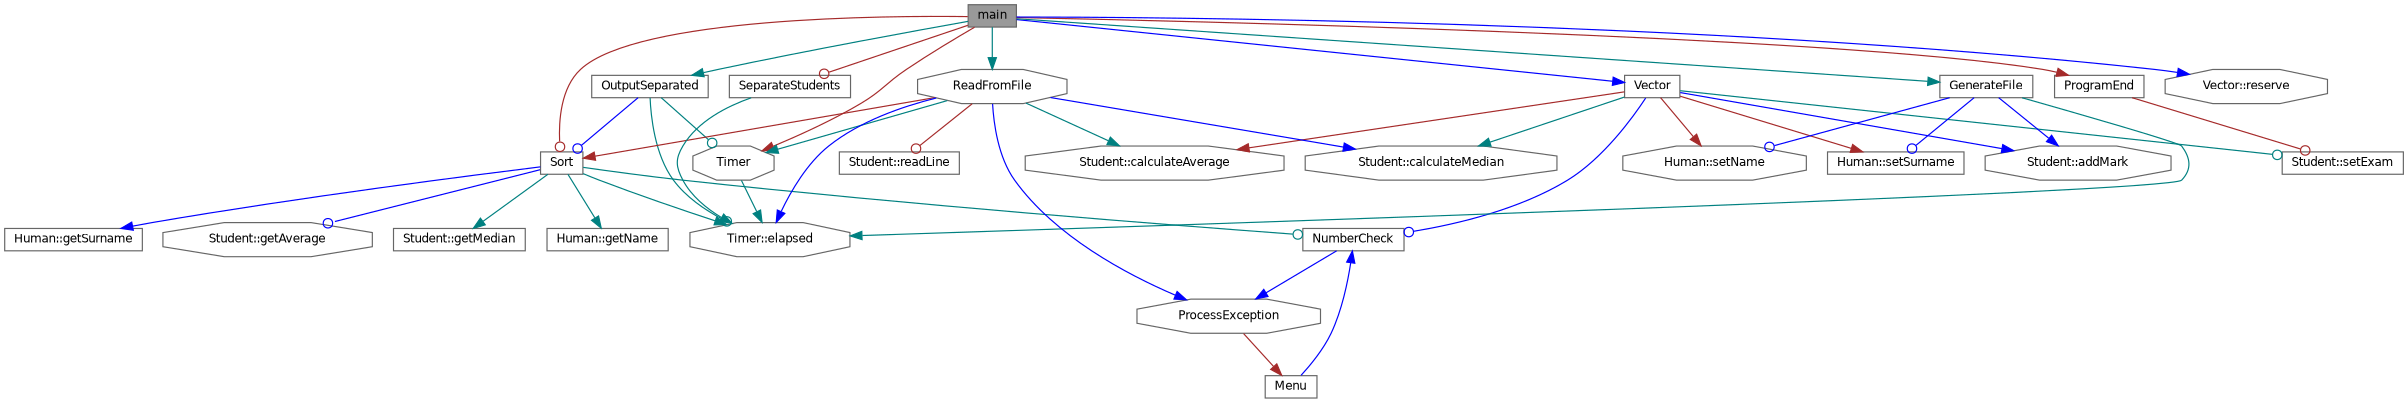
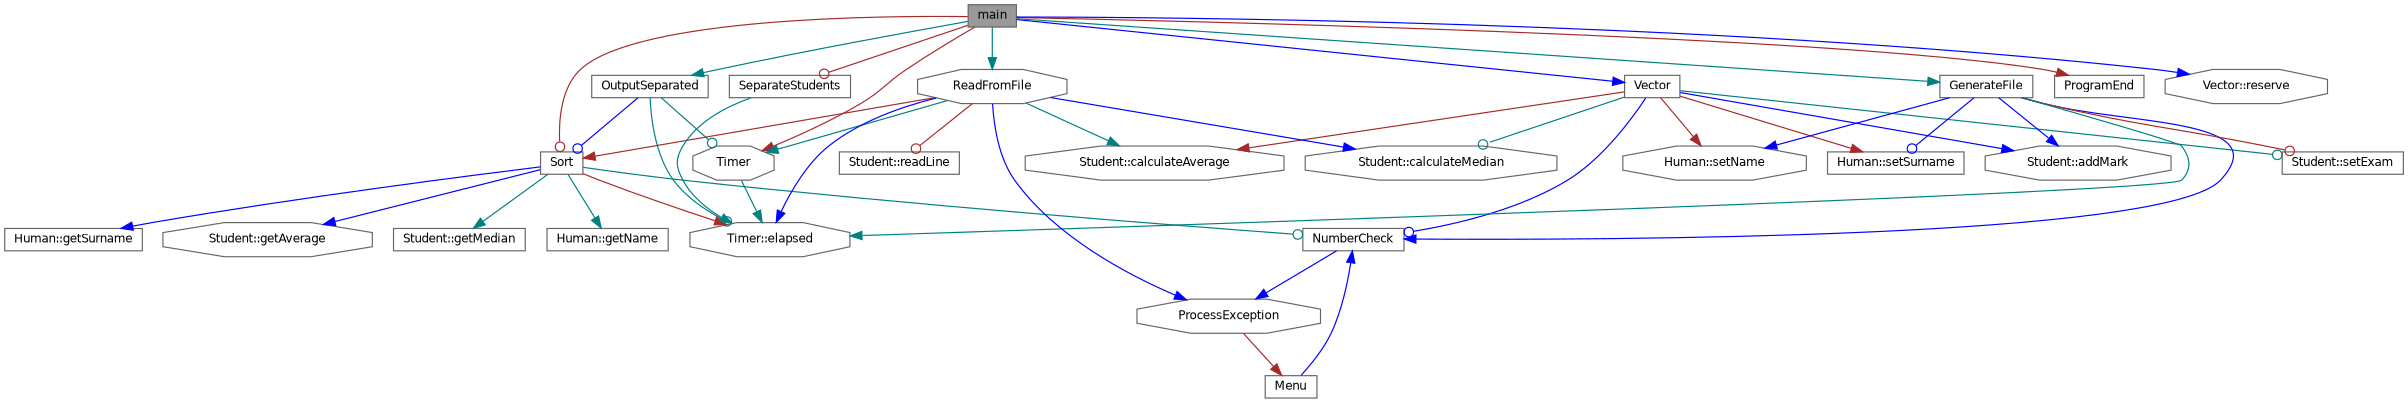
edge "Vector" -> "Student::calculateMedian": arrowhead normal -> odot
edge "ProgramEnd" -> "Student::setExam": now "GenerateFile" -> "Student::setExam"
edge "GenerateFile" -> "Human::setName": arrowhead odot -> normal
edge "Sort" -> "Student::getAverage": arrowhead odot -> normal
edge "Sort" -> "Timer::elapsed": color teal -> brown
edge "GenerateFile" -> "NumberCheck": added
